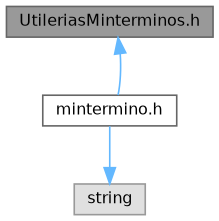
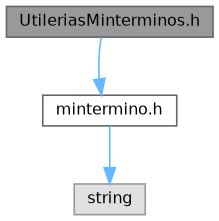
edge "mintermino.h" -> "UtileriasMinterminos.h": reversed
